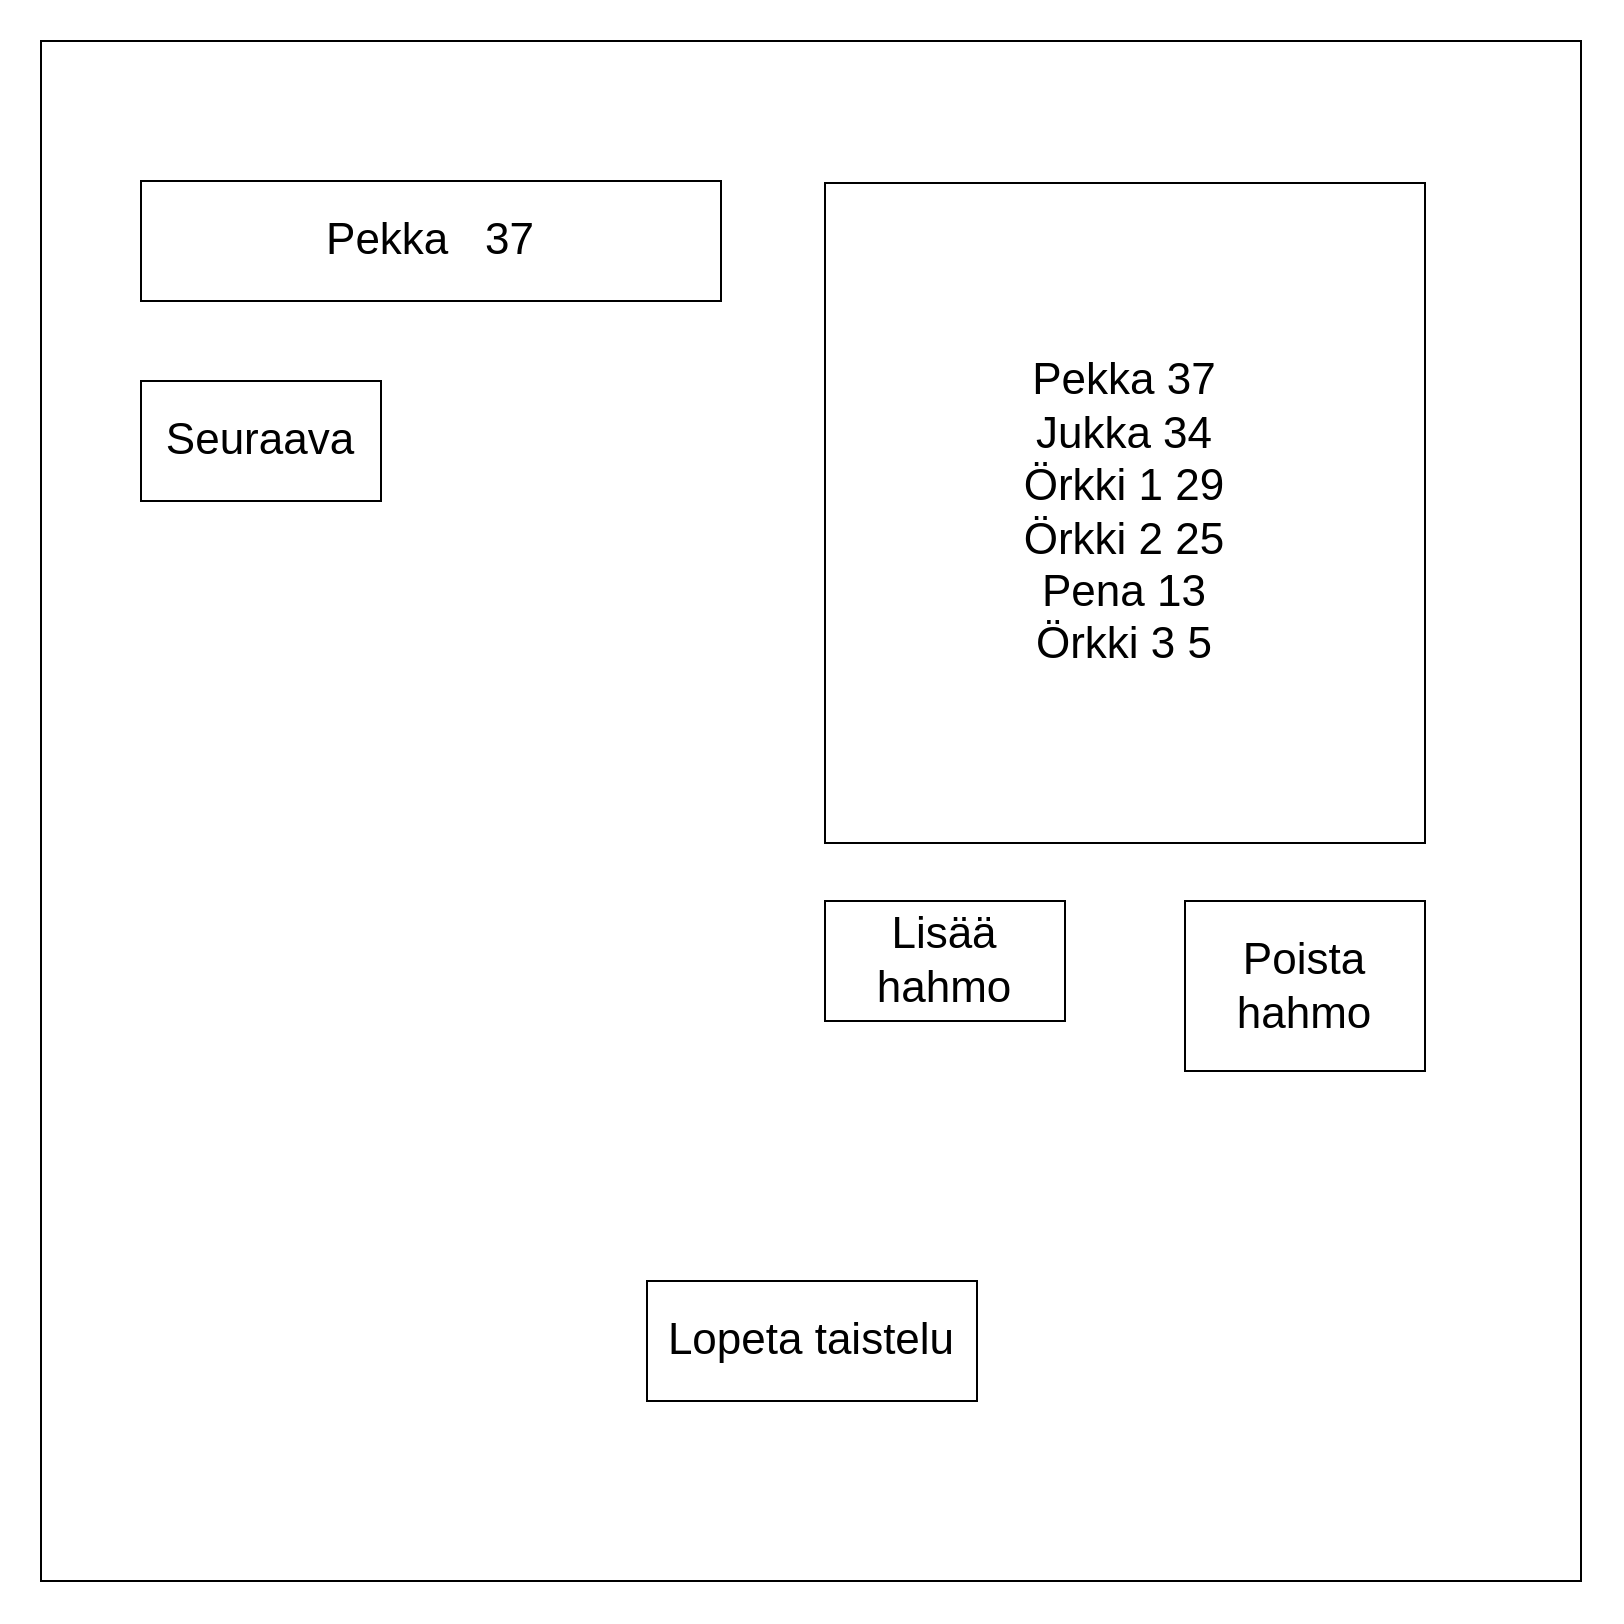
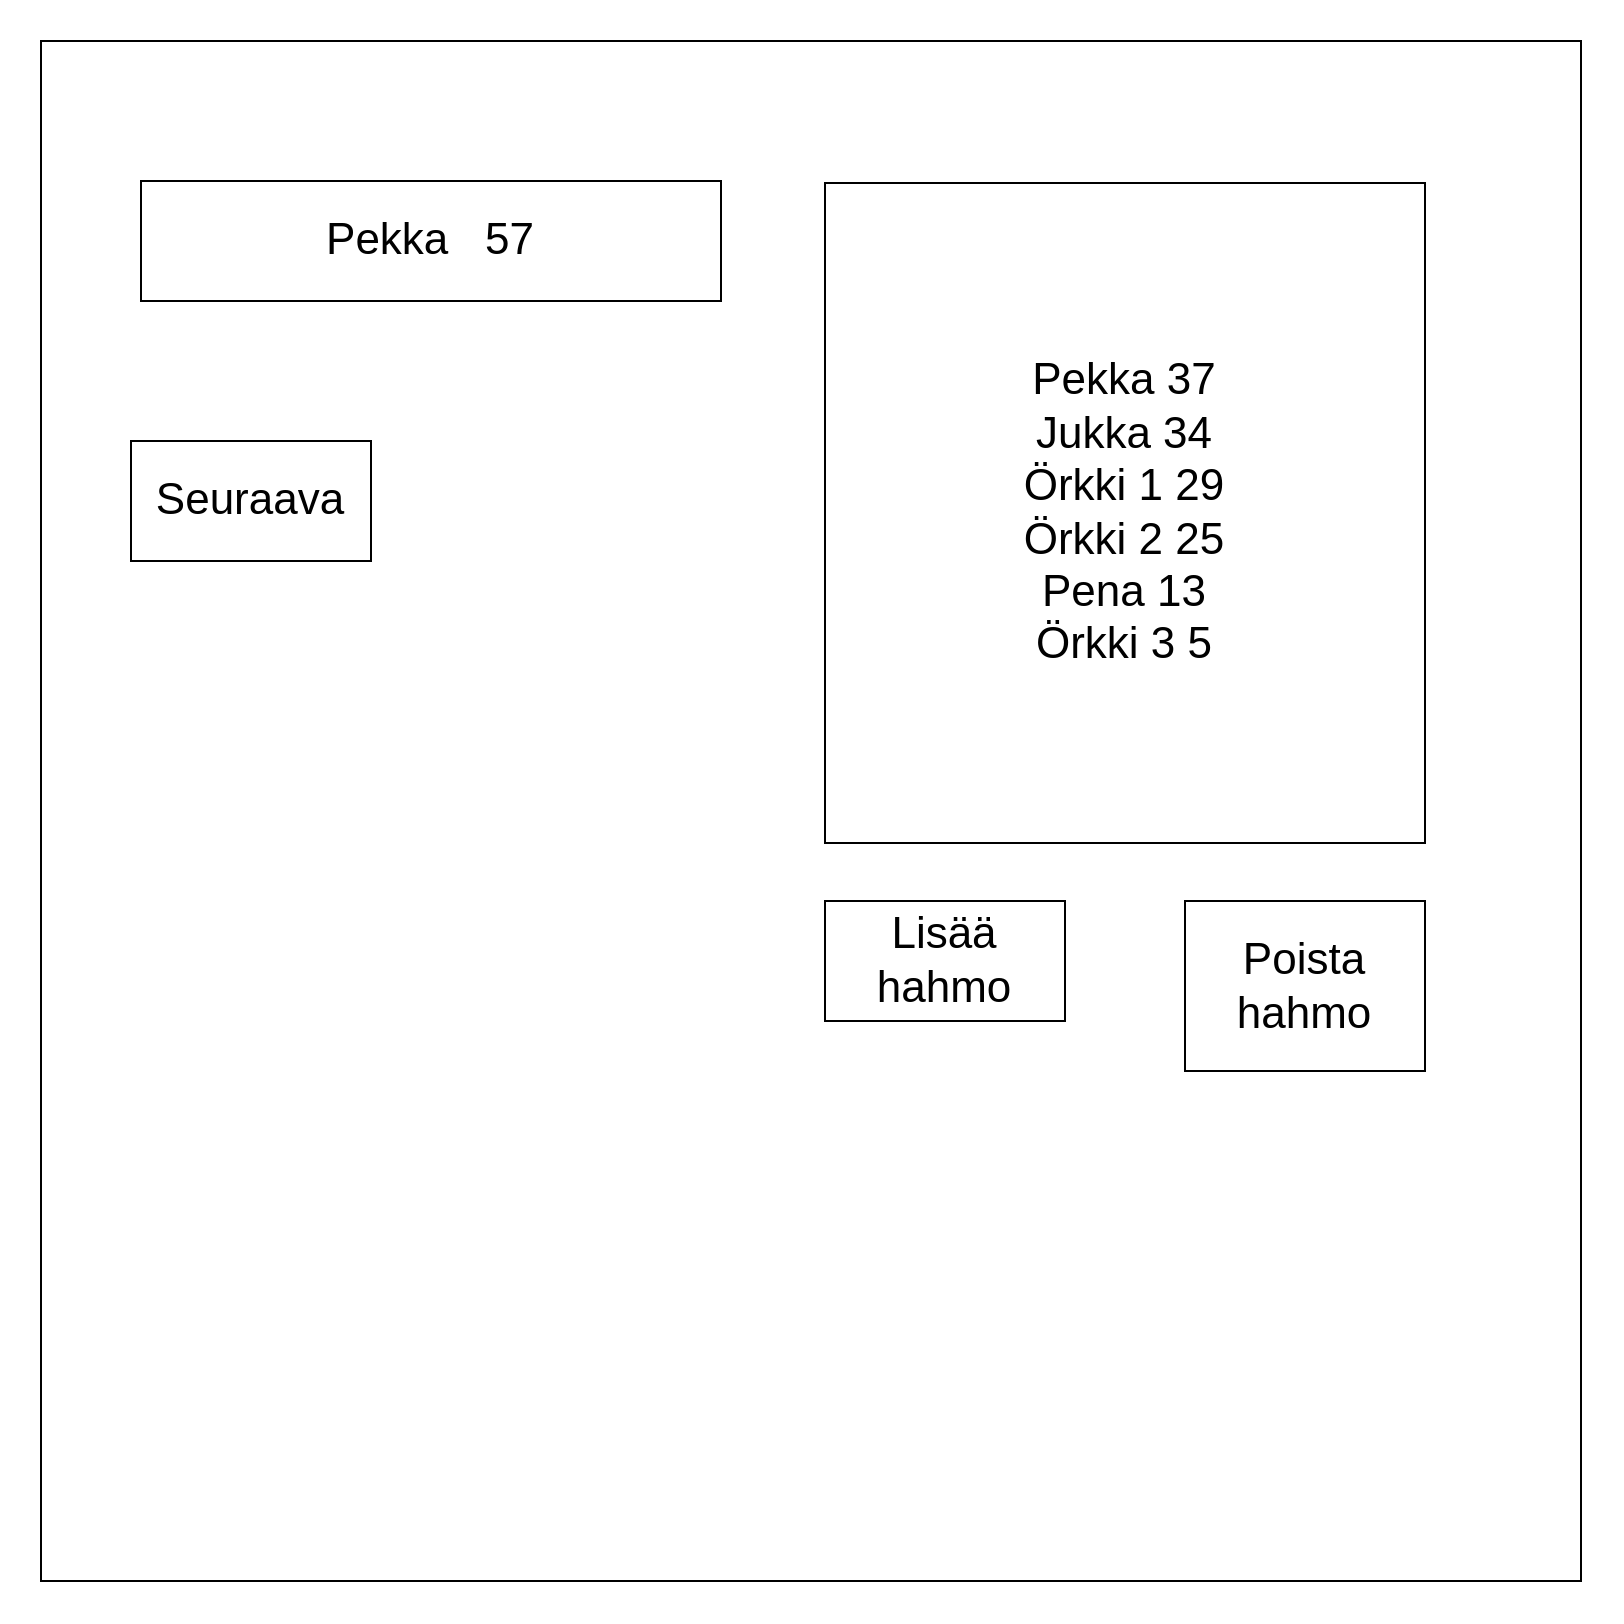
node "Pekka 37": label "Pekka 37" -> "Pekka 57"
node "Seuraava": moved (261, 441) -> (251, 501)
node "Lopeta taistelu": removed
